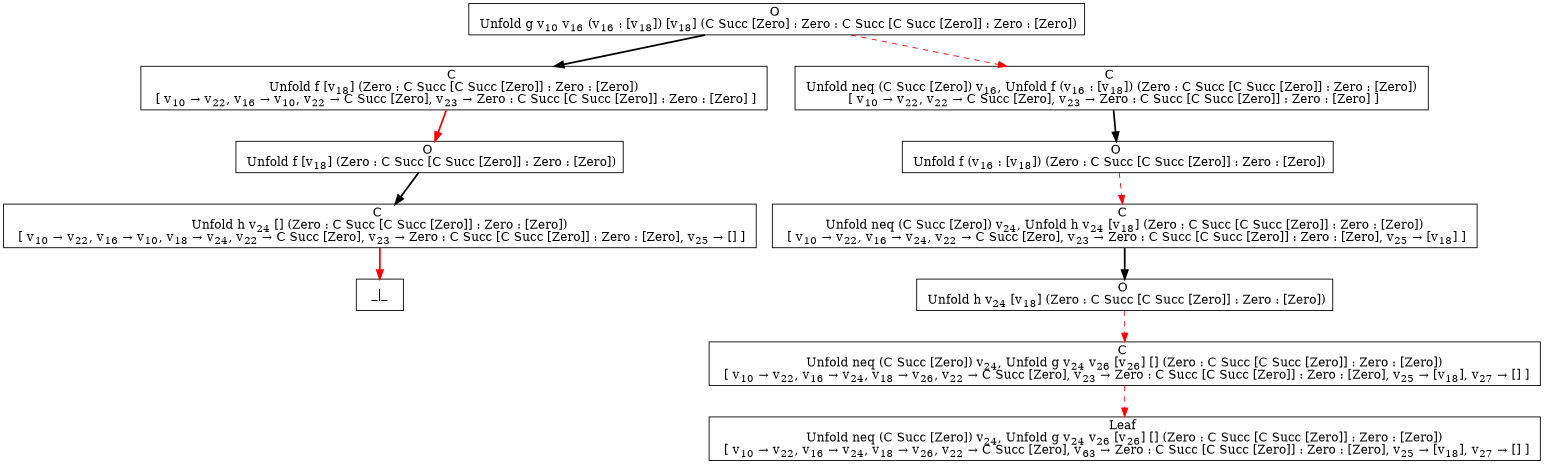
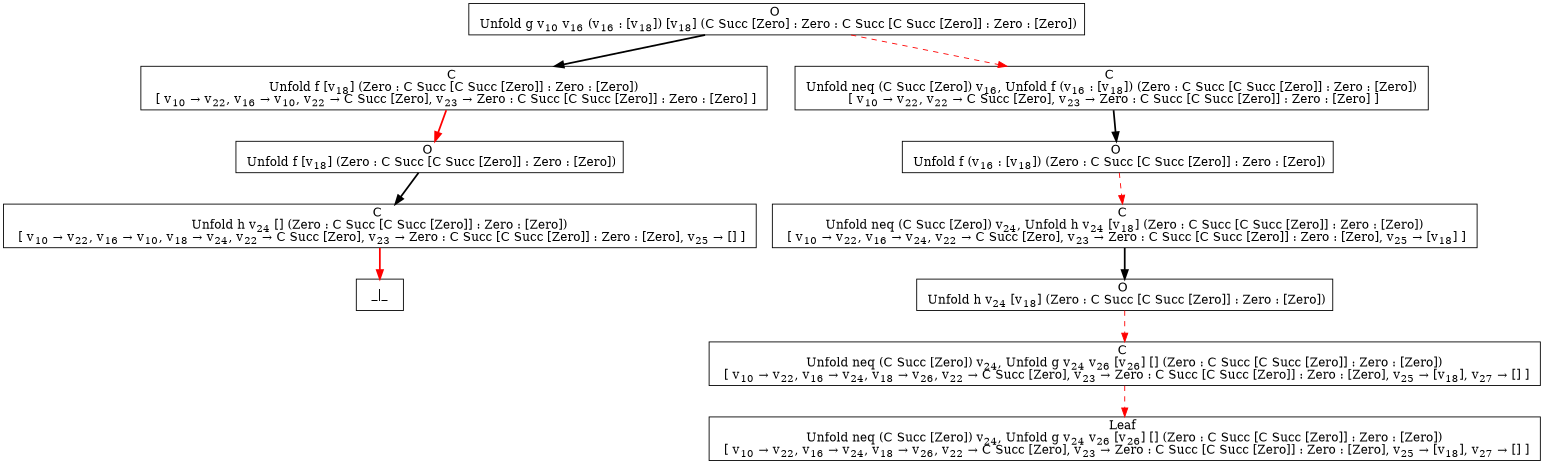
node "Leaf": text "63" -> "23"
